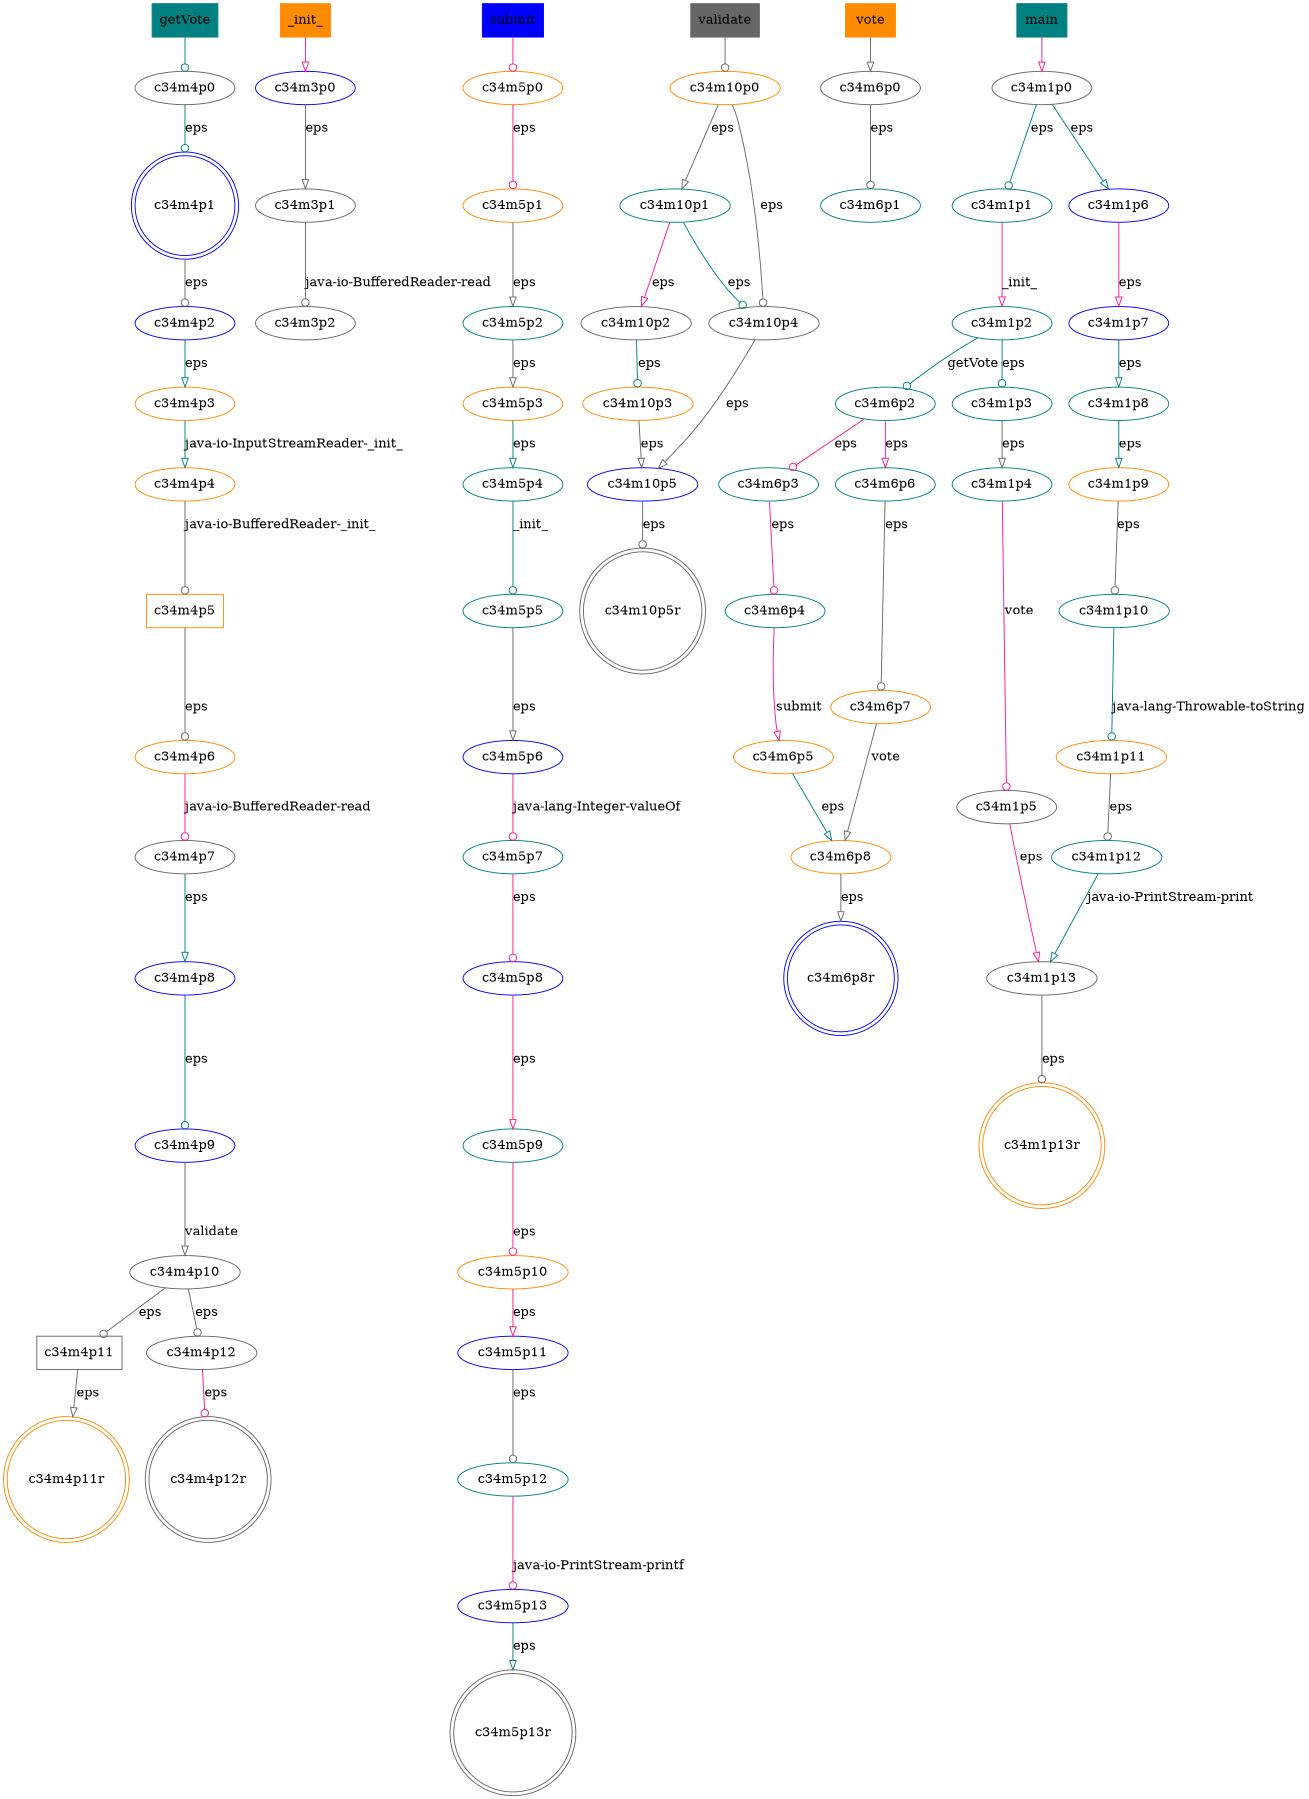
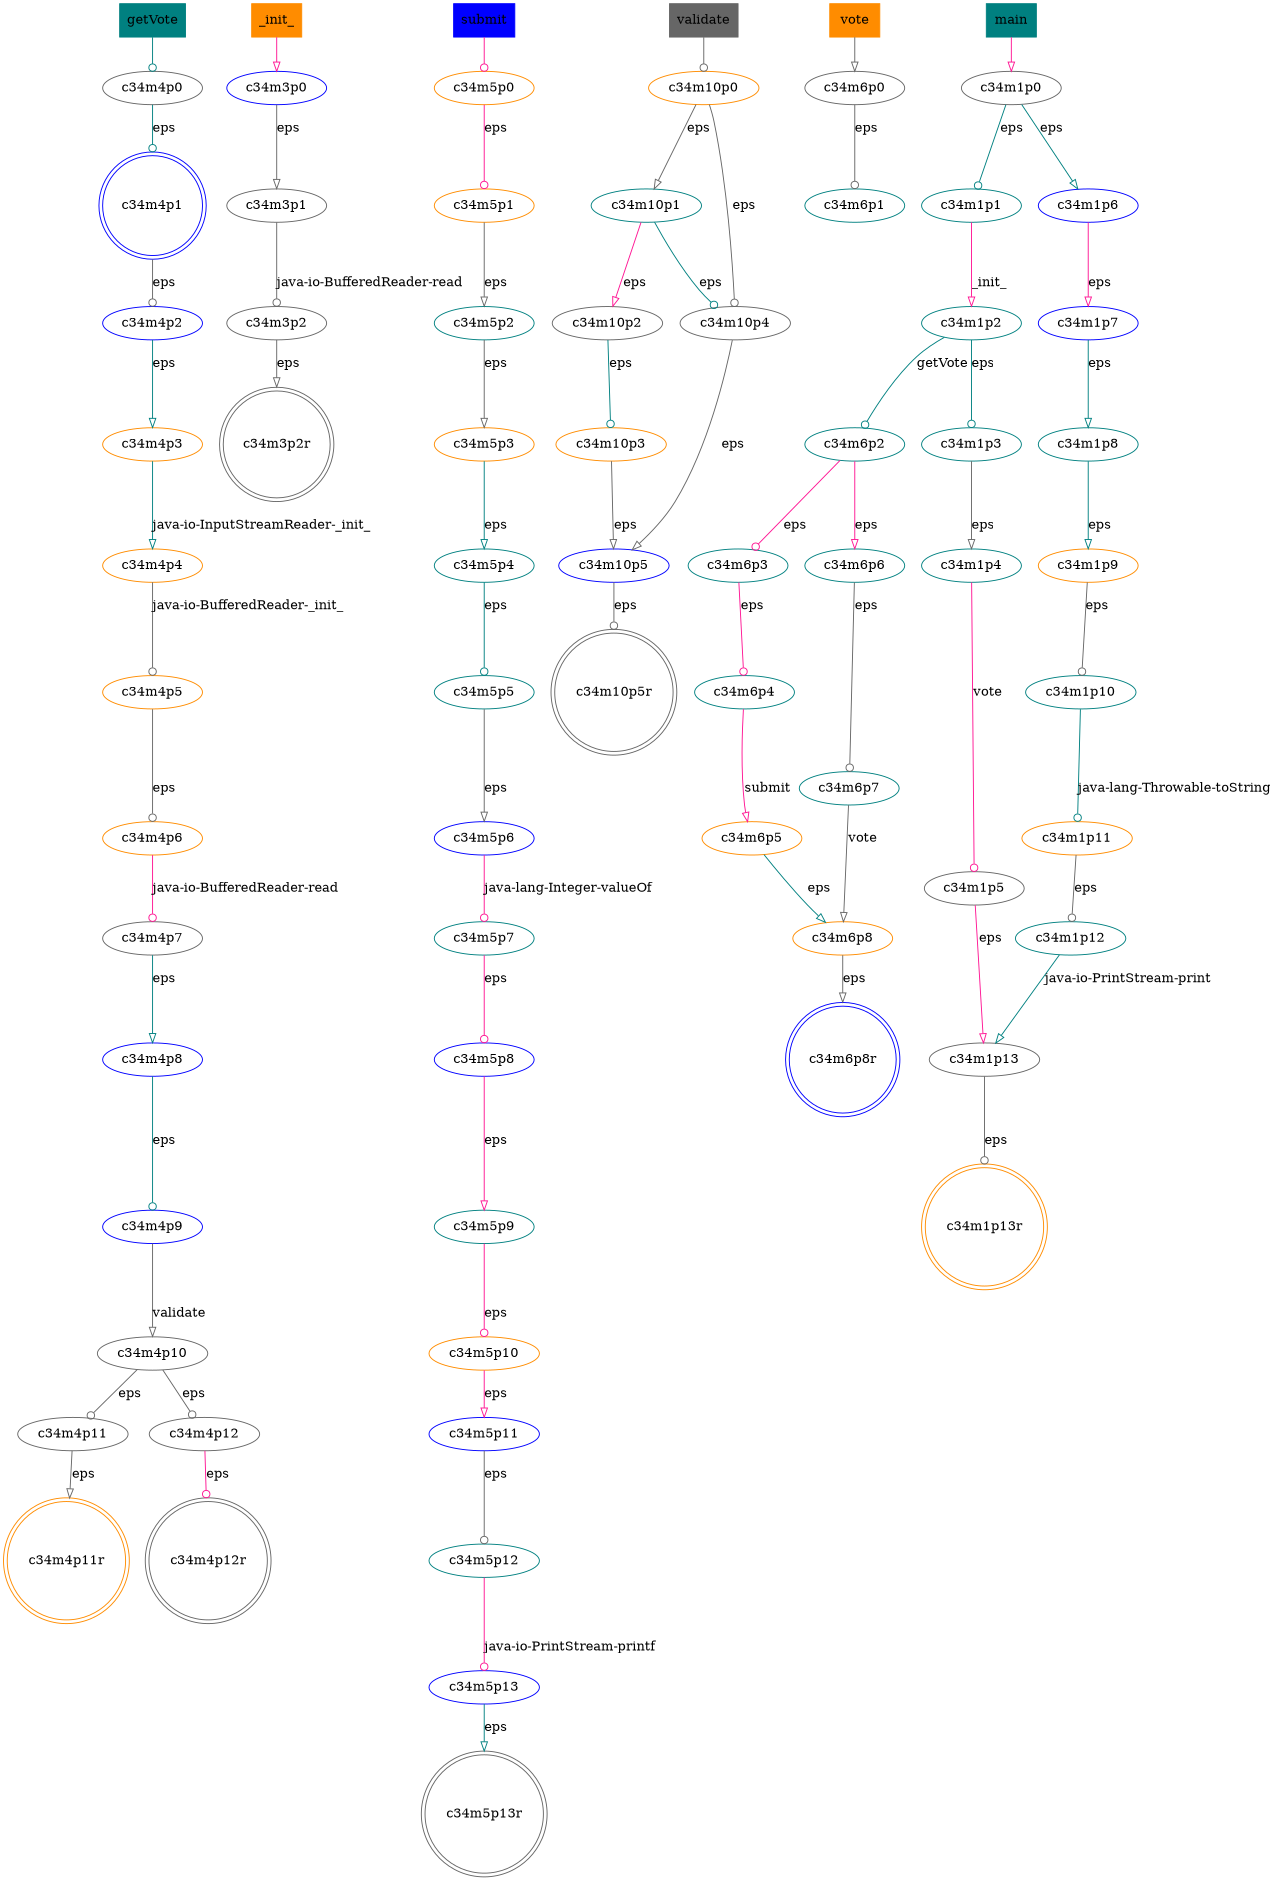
node "c34m3p2r": added
edge "c34m5p4" -> "c34m5p5": label "_init_" -> "eps"
node "c34m4p5": shape box -> ellipse
node "c34m6p7": color darkorange -> teal
node "c34m4p11": shape box -> ellipse
